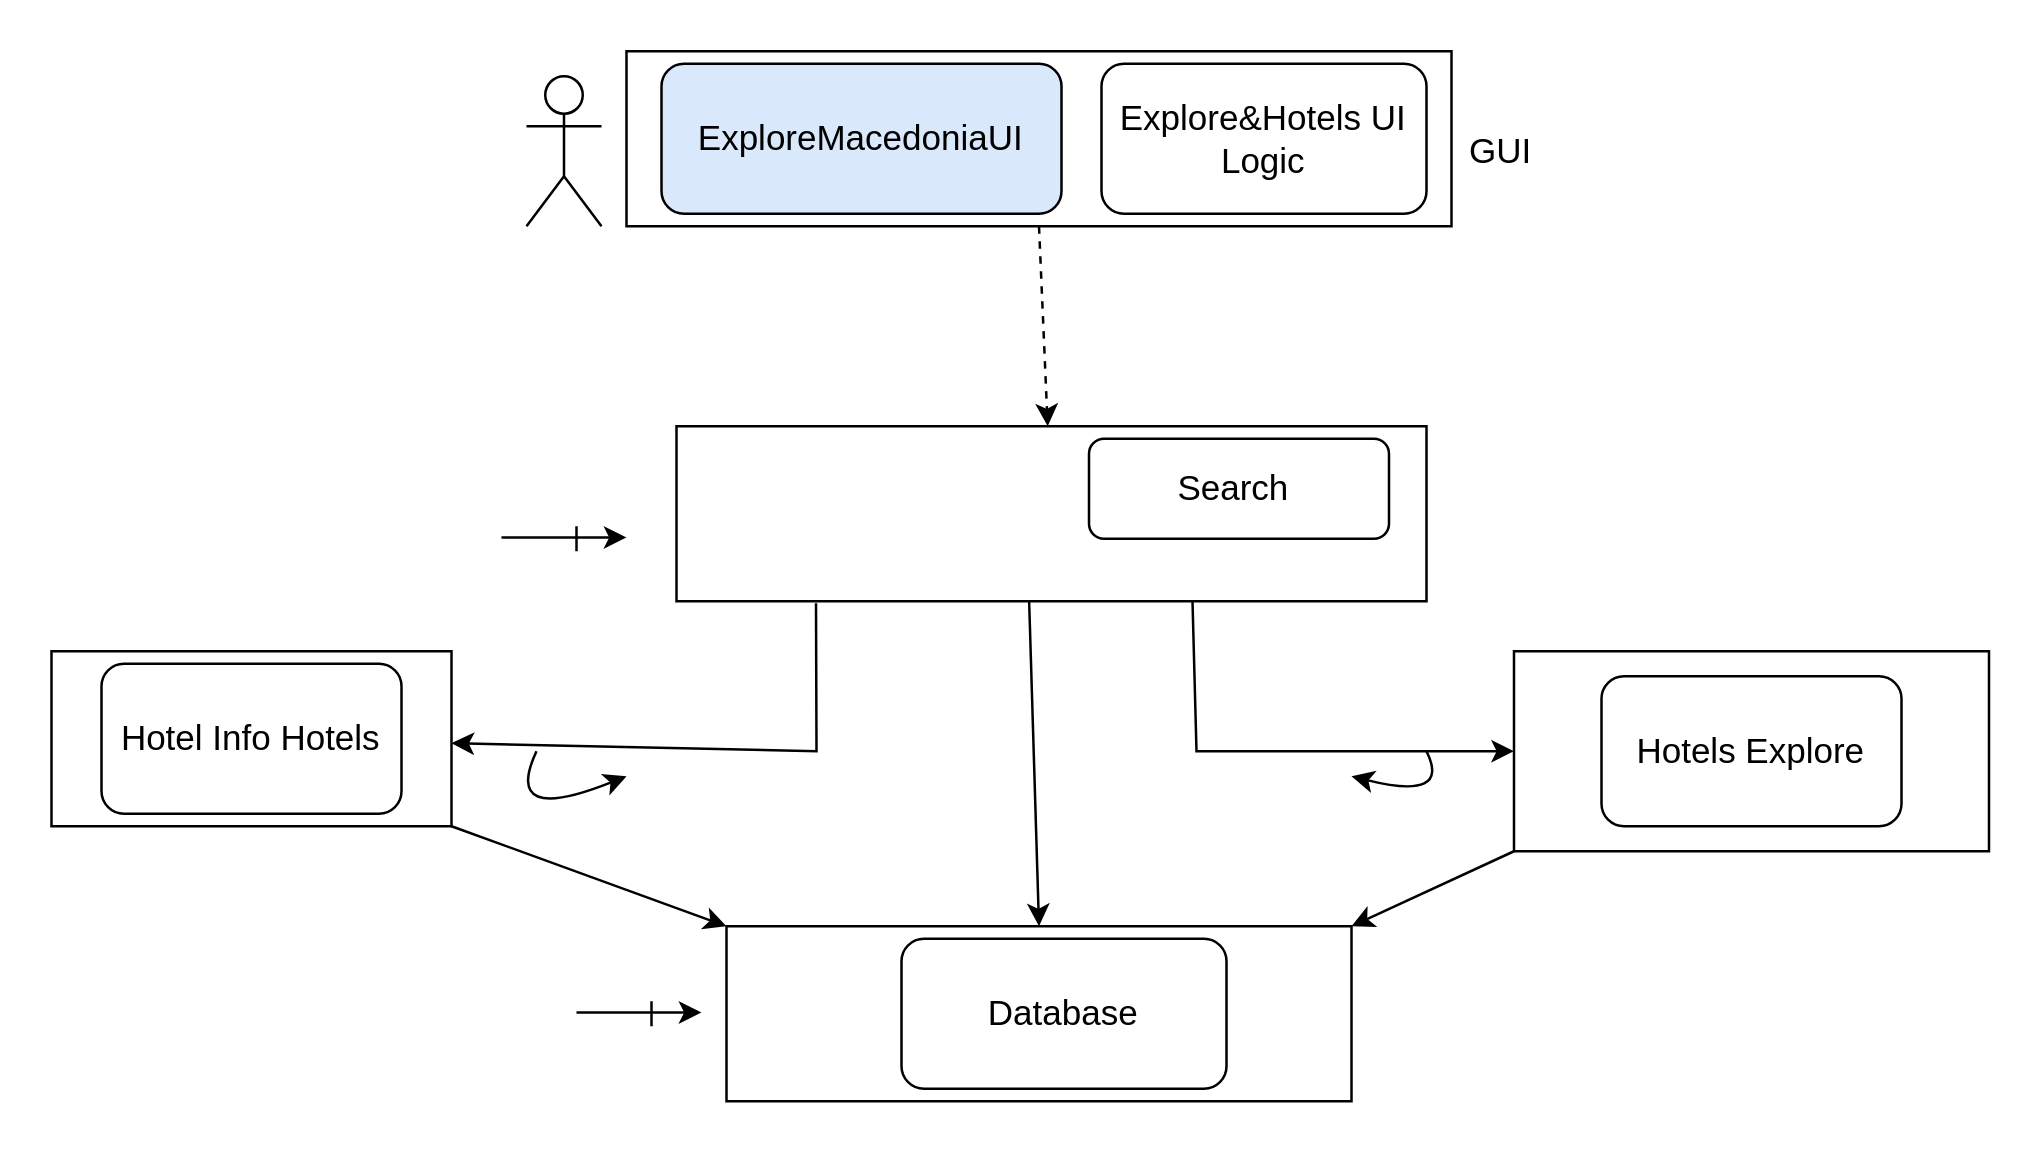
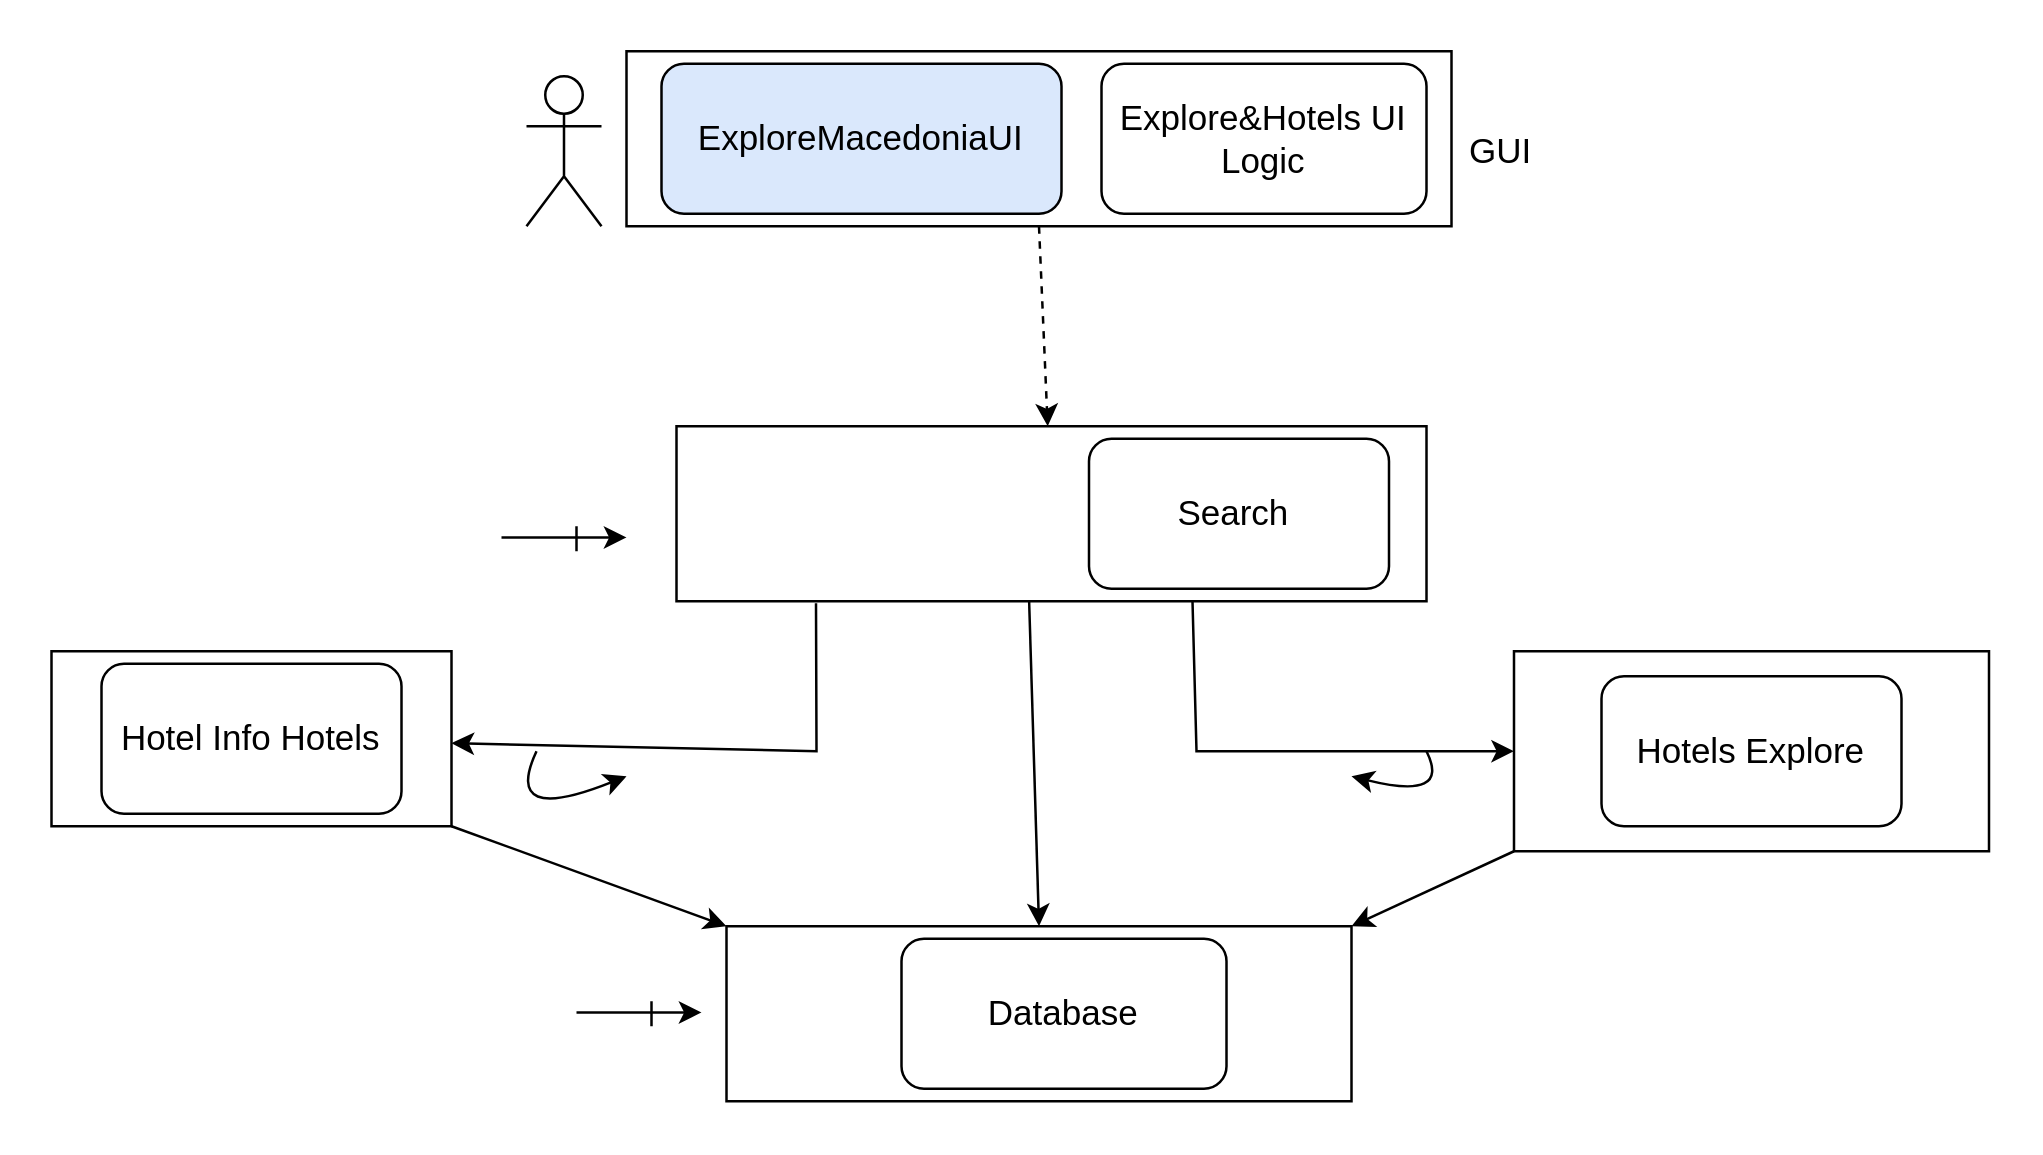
node "Search": size 300x100 -> 300x150
